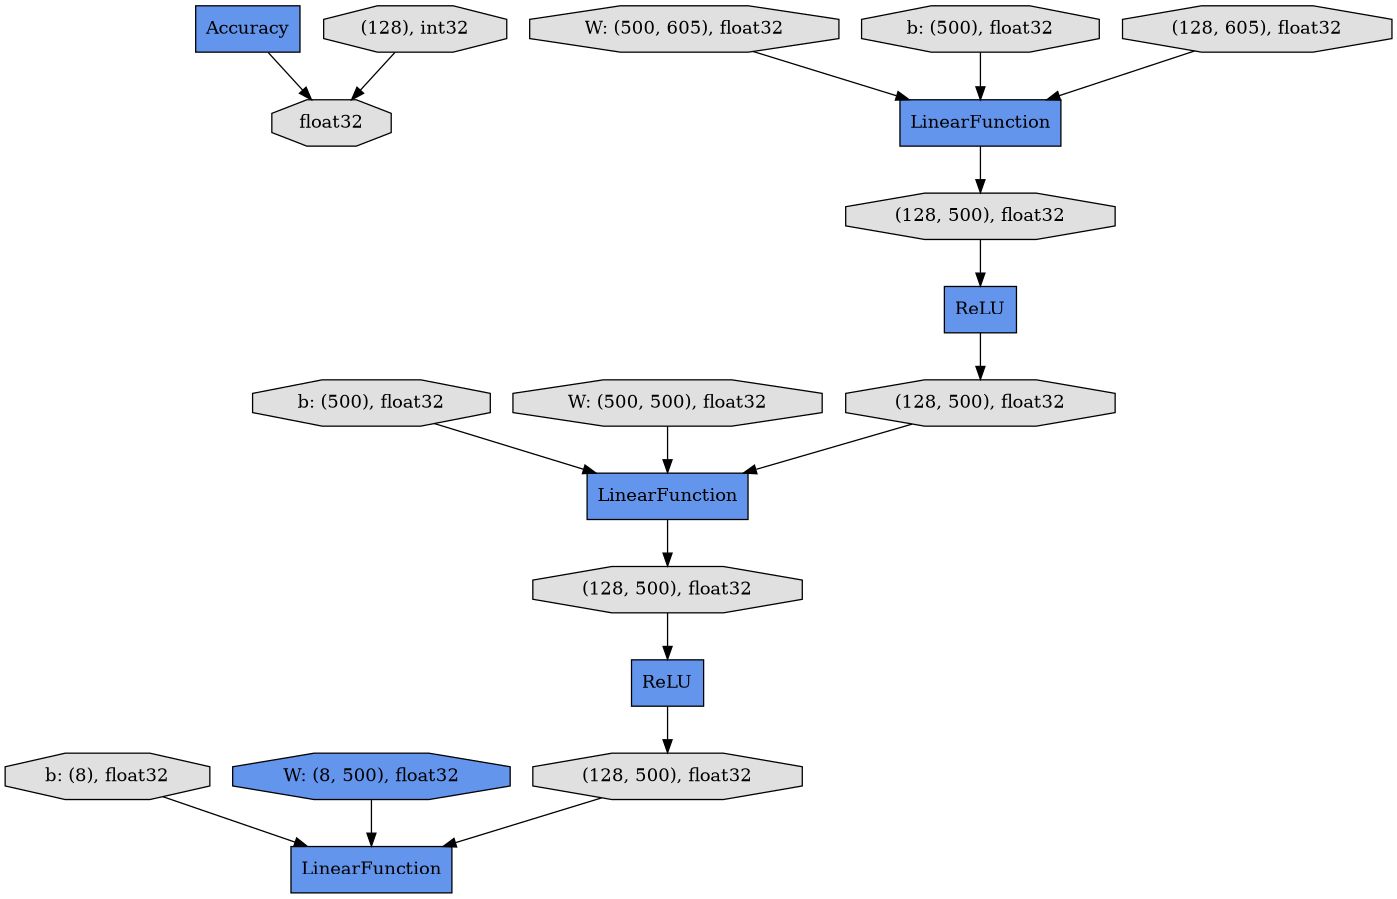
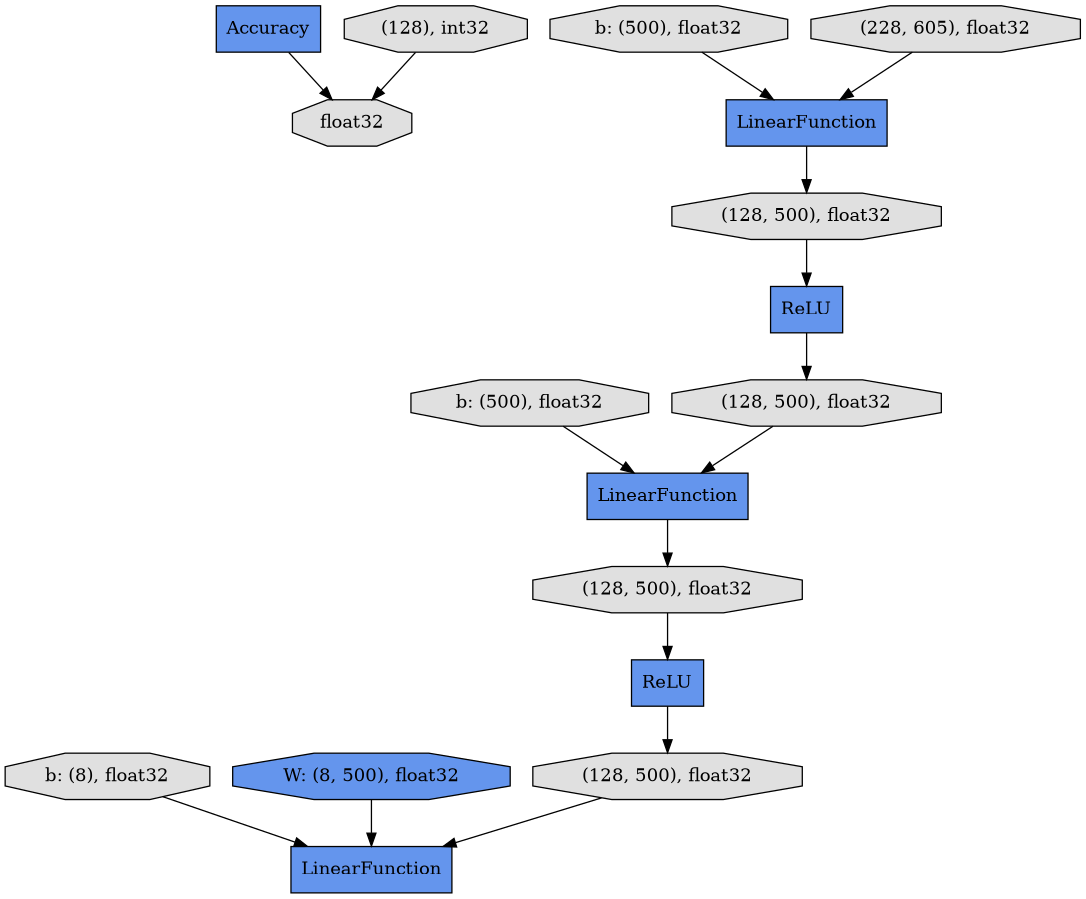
node "W: (500, 605), float32": removed
node "(128, 605), float32": label "(128, 605), float32" -> "(228, 605), float32"
node "W: (500, 500), float32": removed
